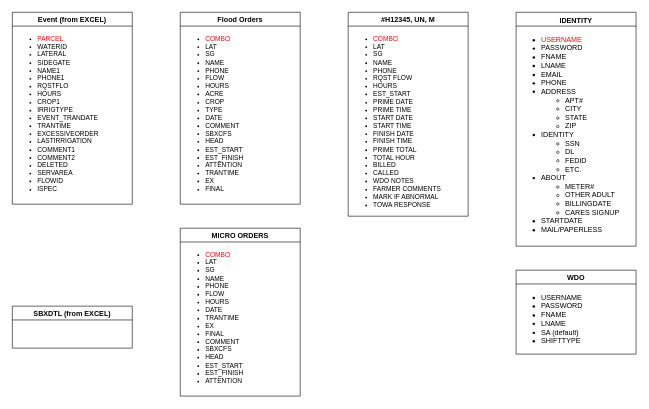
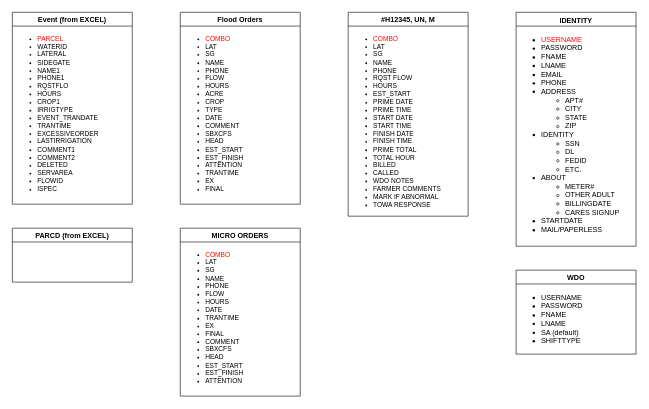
node "PARCD (from EXCEL)": added
node "SBXDTL (from EXCEL)": removed
